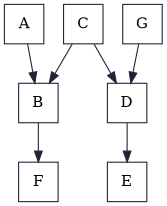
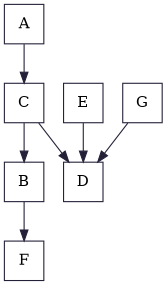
edge "A" -> "B": now "A" -> "C"
edge "D" -> "E": reversed
